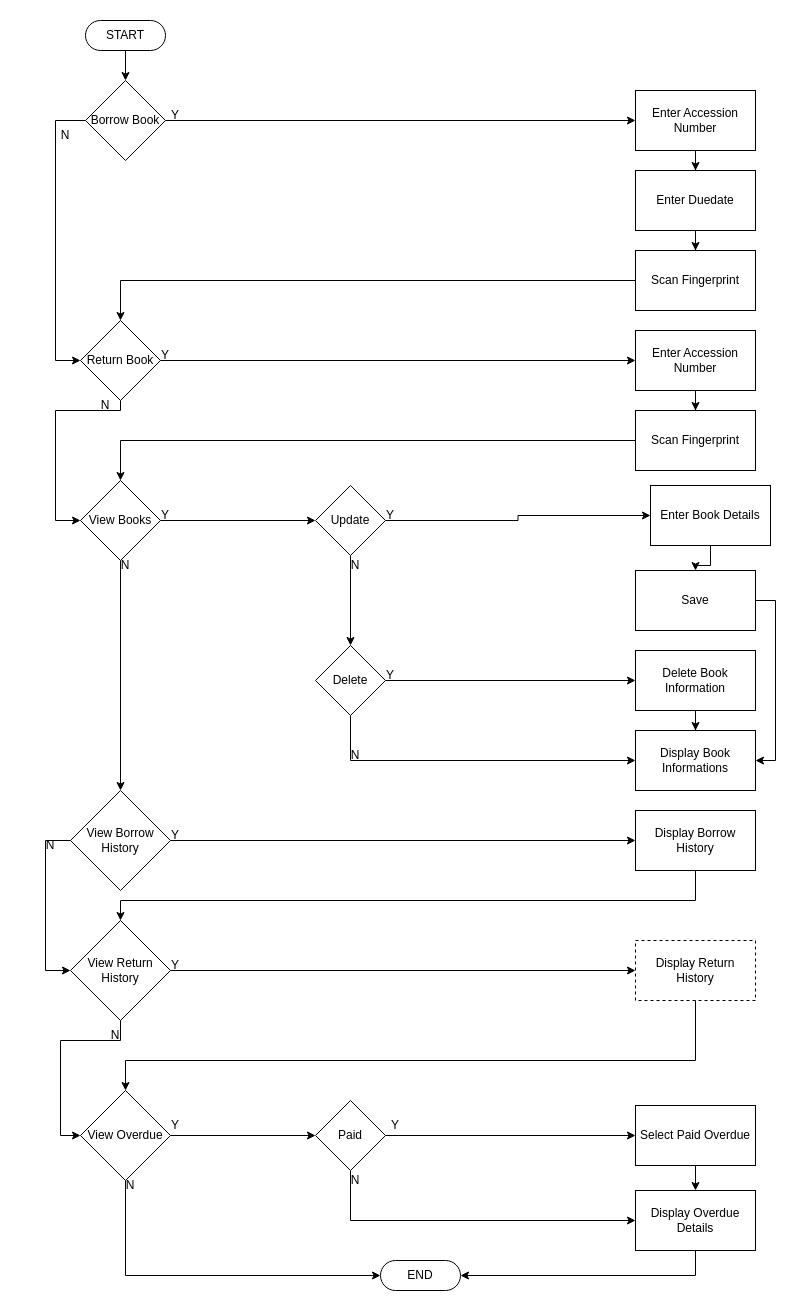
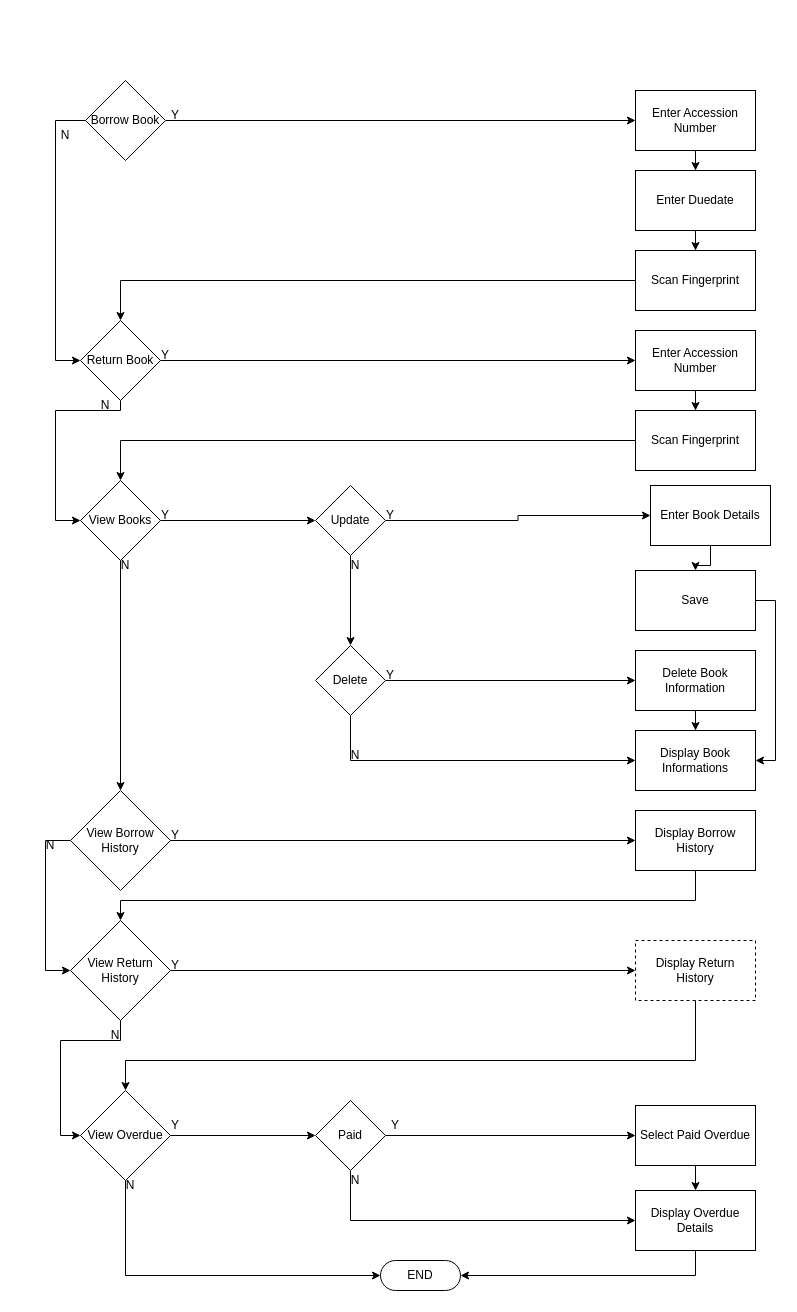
node "START": removed
edge "START" -> "Borrow Book": removed
